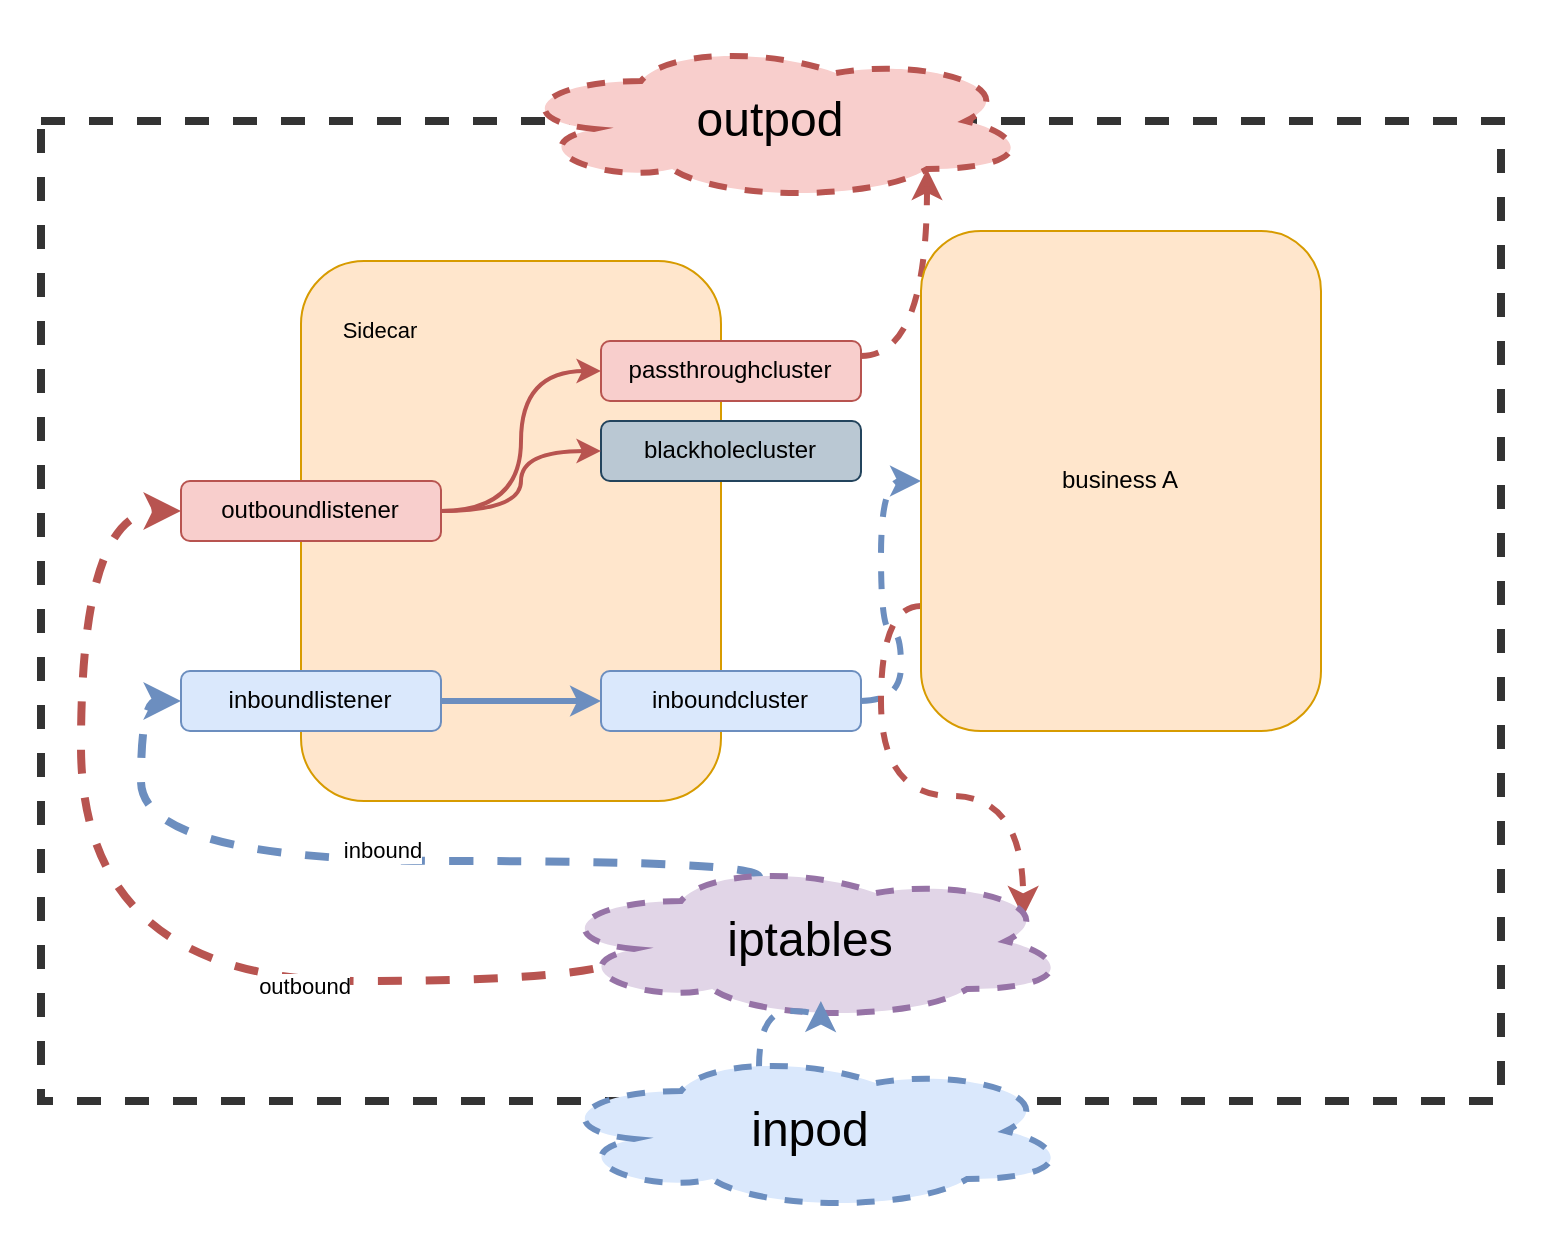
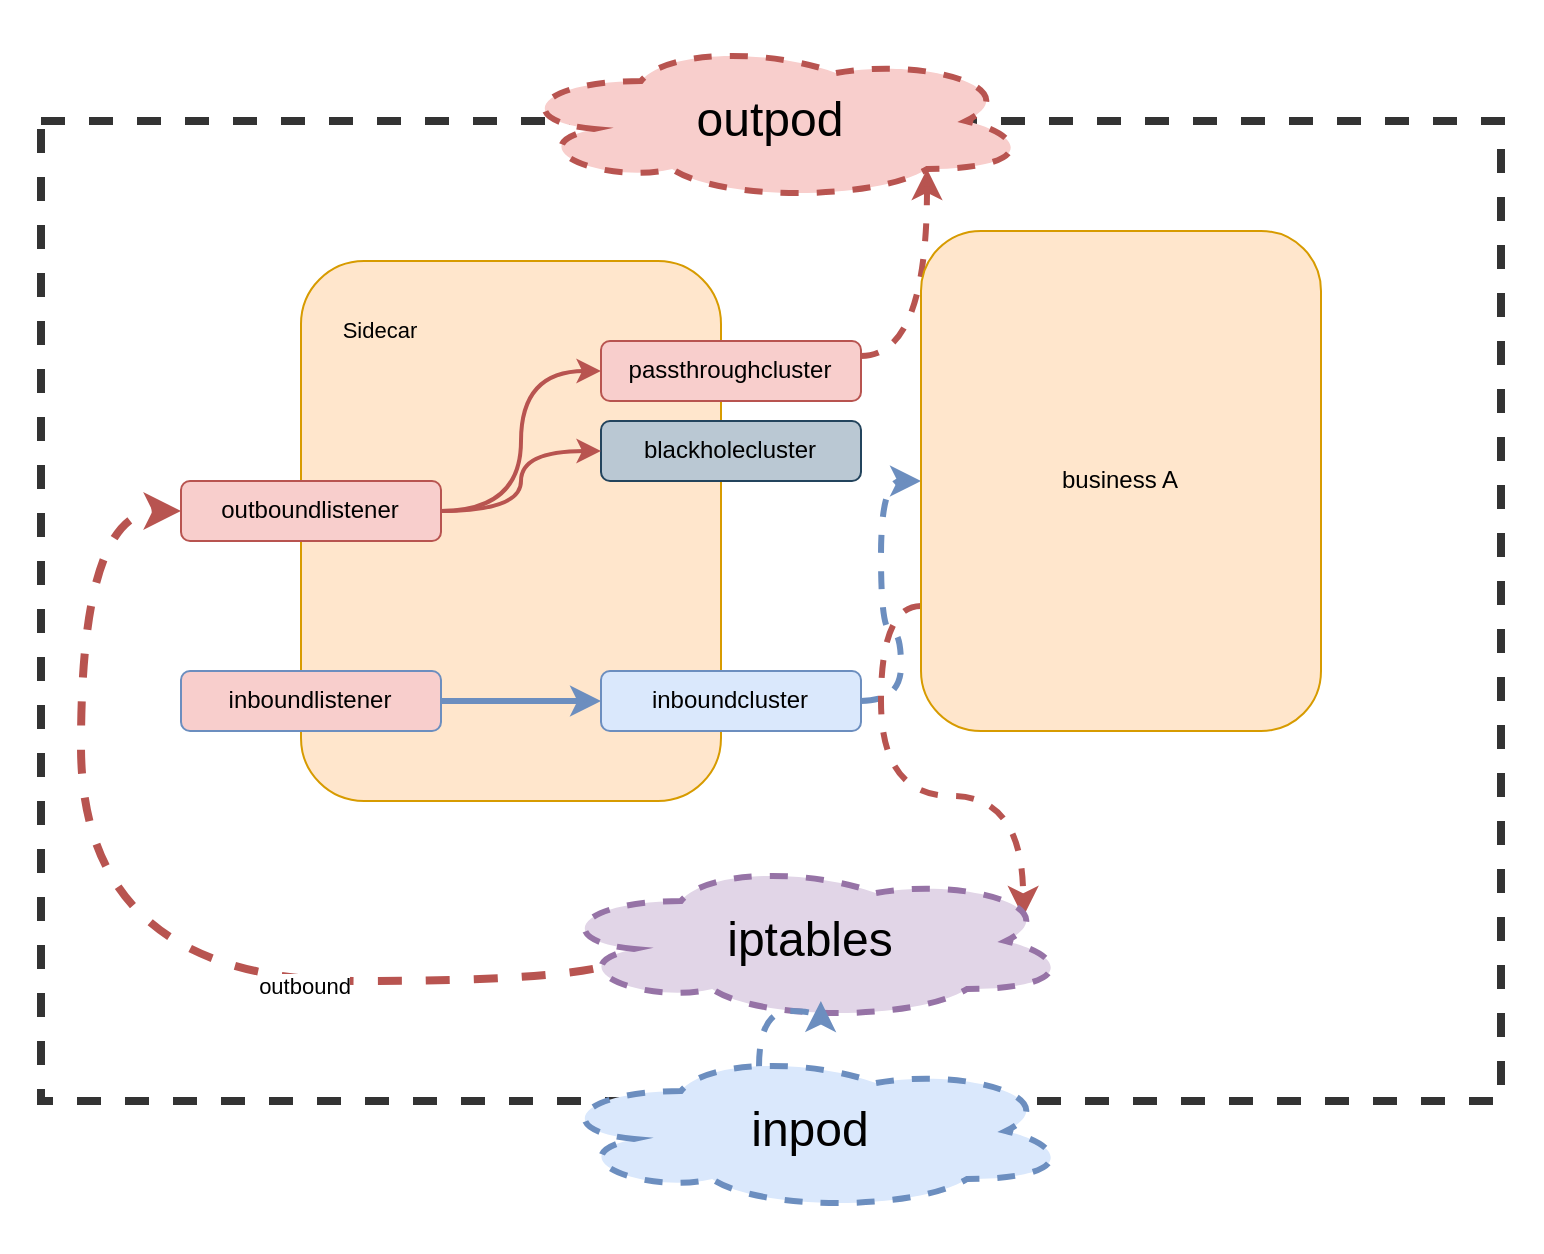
node "inboundlistener": fillcolor #dae8fc -> #f8cecc
edge "iptables" -> "inboundlistener": removed, label "inbound"
